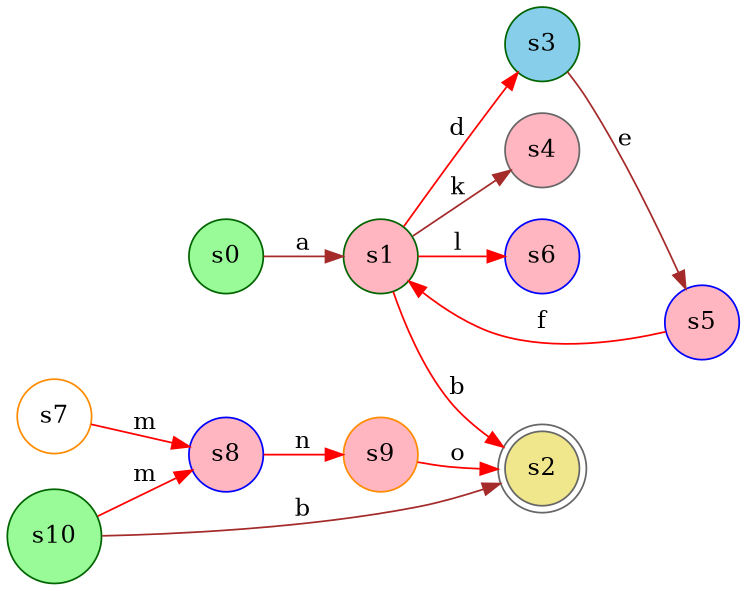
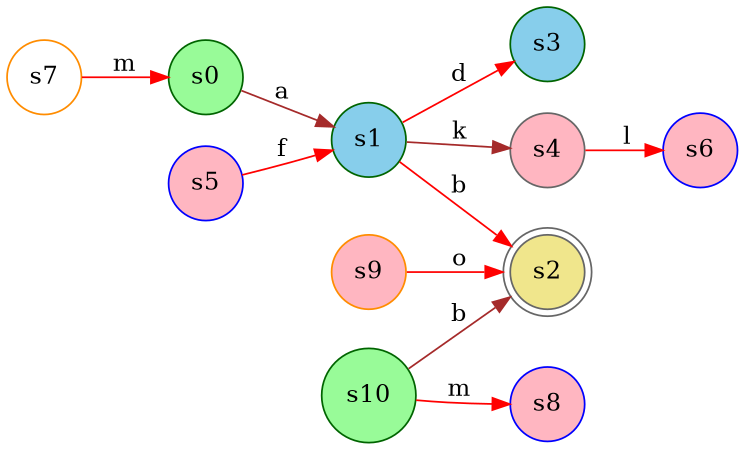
edge "s3" -> "s5": removed, label "e"
node "s1": fillcolor lightpink -> skyblue
edge "s1" -> "s6": now "s4" -> "s6"
edge "s7" -> "s8": now "s7" -> "s0"
edge "s8" -> "s9": removed, label "n"
